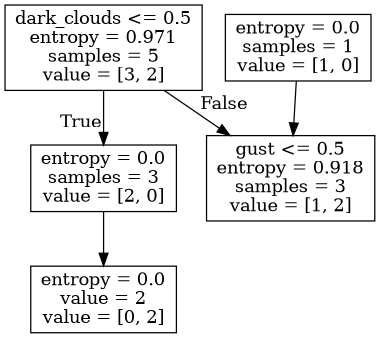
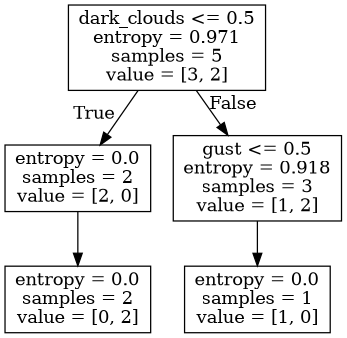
edge "entropy = 0.0 samples = 1 value = [1, 0]" -> "gust <= 0.5 entropy = 0.918 samples = 3 value = [1, 2]": reversed
node "entropy = 0.0 samples = 3 value = [2, 0]": label "entropy = 0.0 samples = 3 value = [2, 0]" -> "entropy = 0.0 samples = 2 value = [2, 0]"
node "entropy = 0.0 value = 2 value = [0, 2]": label "entropy = 0.0 value = 2 value = [0, 2]" -> "entropy = 0.0 samples = 2 value = [0, 2]"
